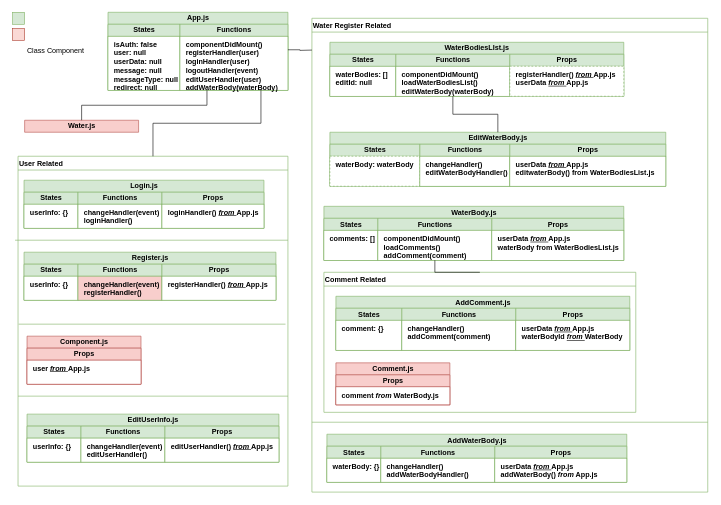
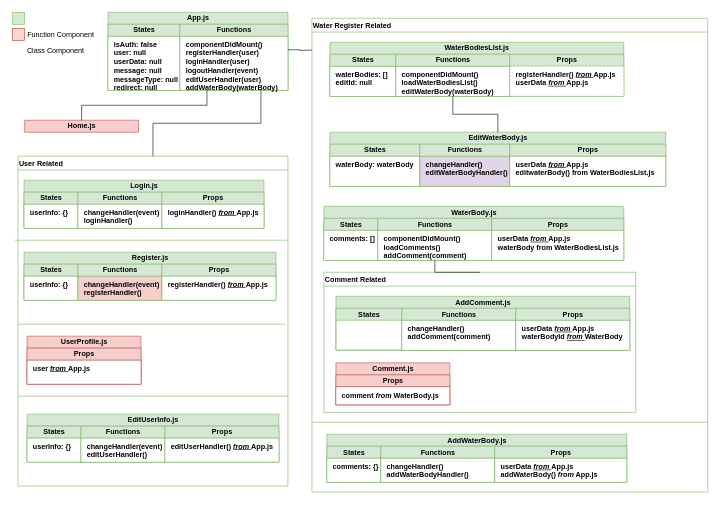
node "Function Component": added
node "Water.js": label "Water.js" -> "Home.js"
node "waterBody: waterBody": style dashed -> solid
node "changeHandler() editWaterBodyHandler()": fillcolor #ffffff -> #e1d5e7
node "comment: {}": removed
node "Component.js": label "Component.js" -> "UserProfile.js"
node "waterBody: {}": label "waterBody: {}" -> "comments: {}"
